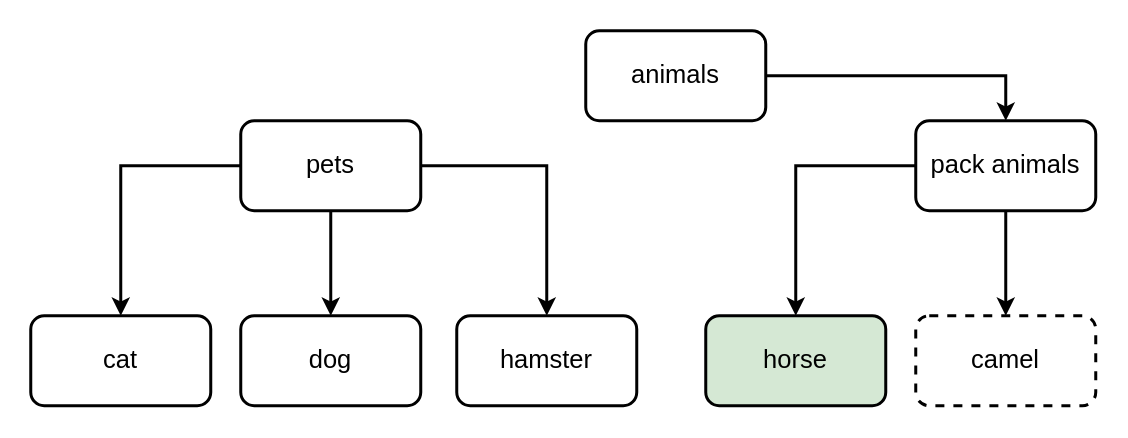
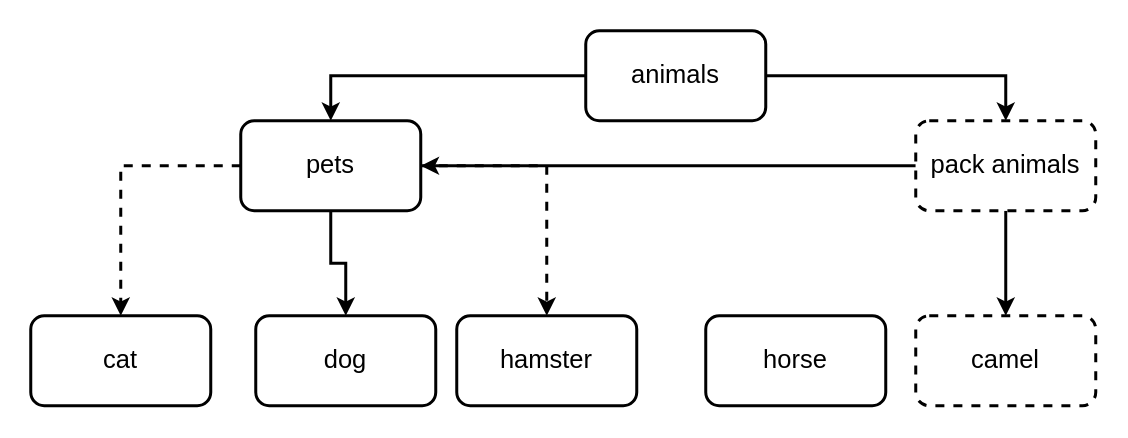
edge "animals" -> "pets": added
node "pack animals": style solid -> dashed
edge "pets" -> "cat": style solid -> dashed
edge "pack animals" -> "horse": now "pack animals" -> "pets"
edge "pets" -> "hamster": style solid -> dashed
node "dog": moved (331, 361) -> (346, 361)
node "horse": fillcolor #d5e8d4 -> #ffffff
